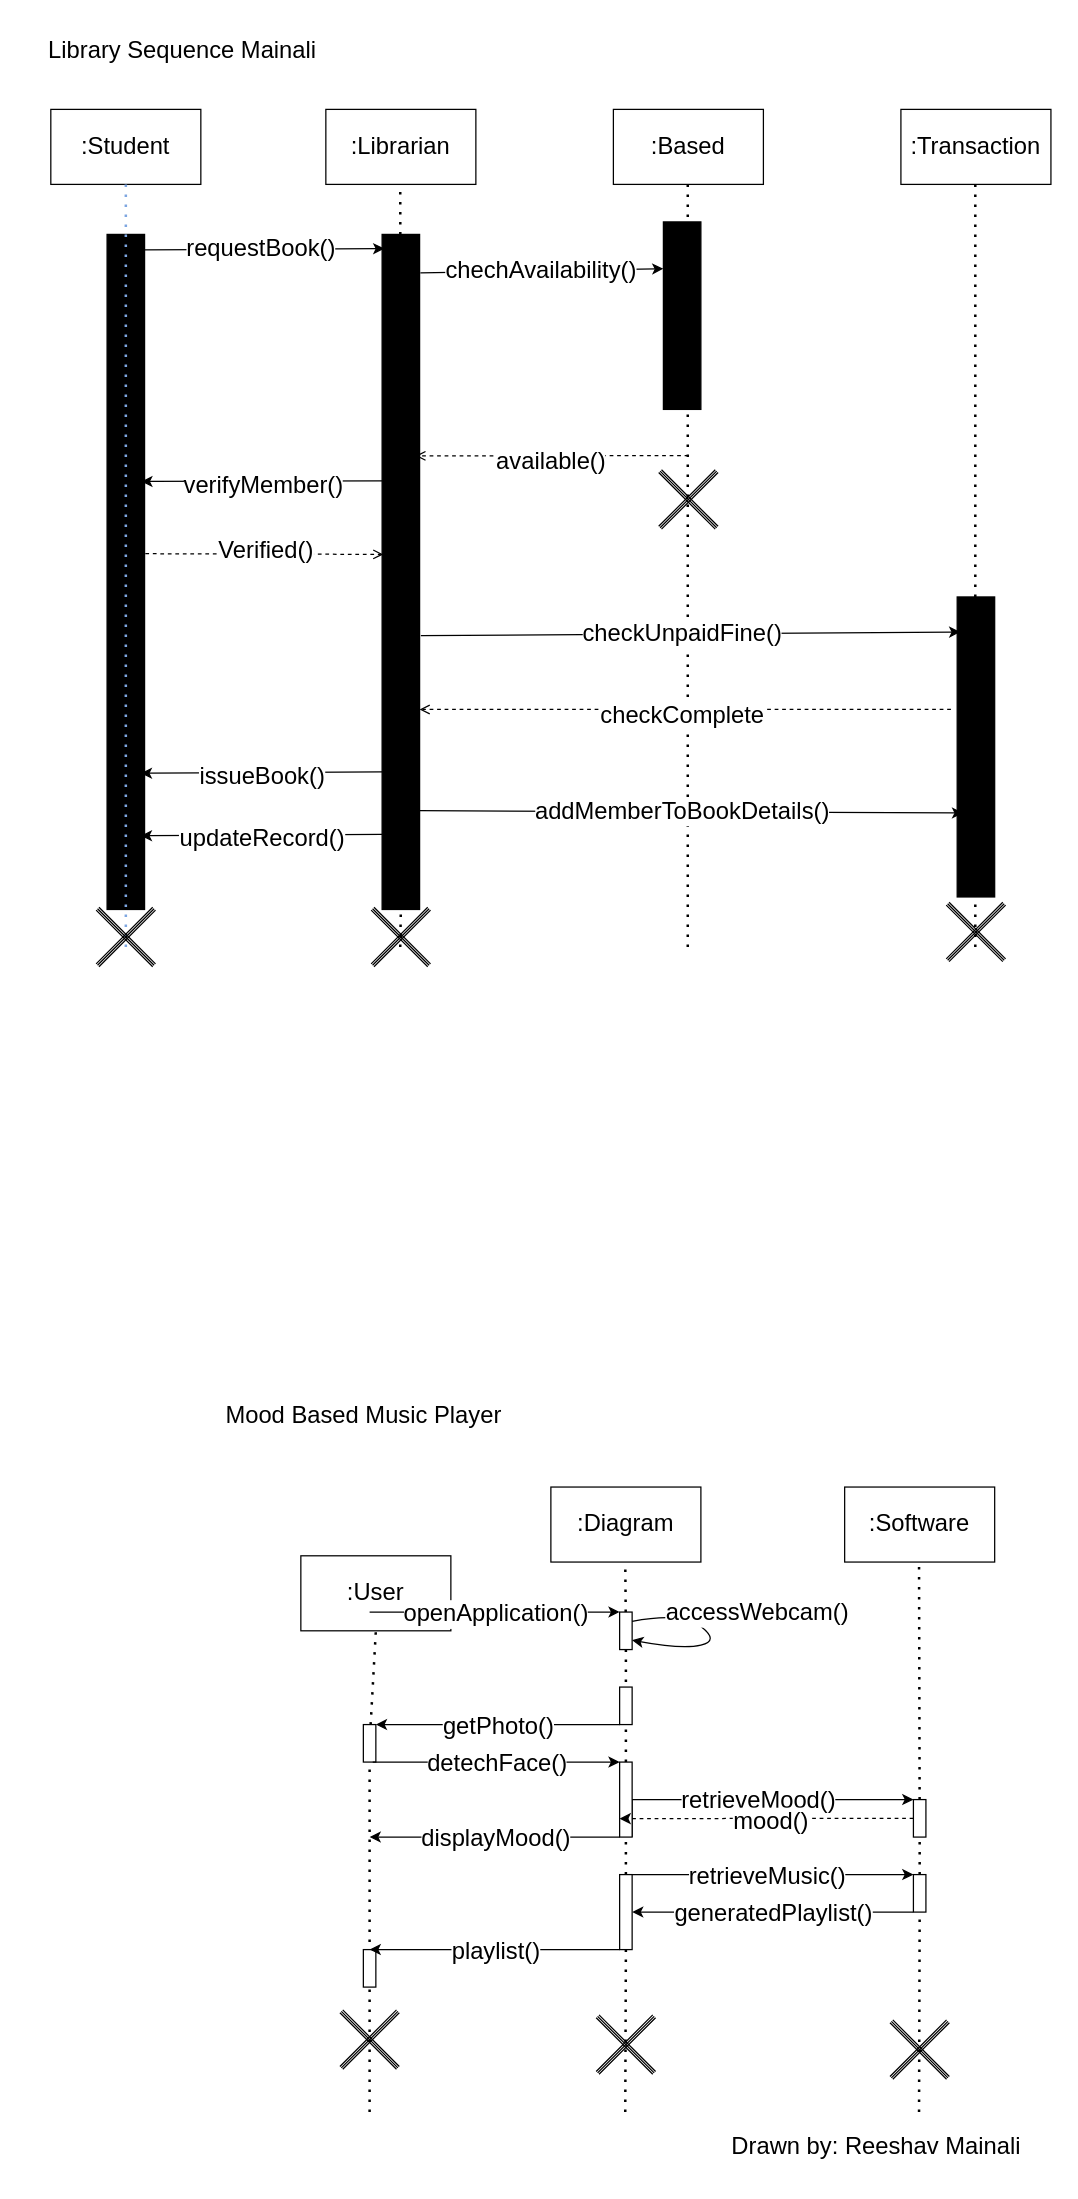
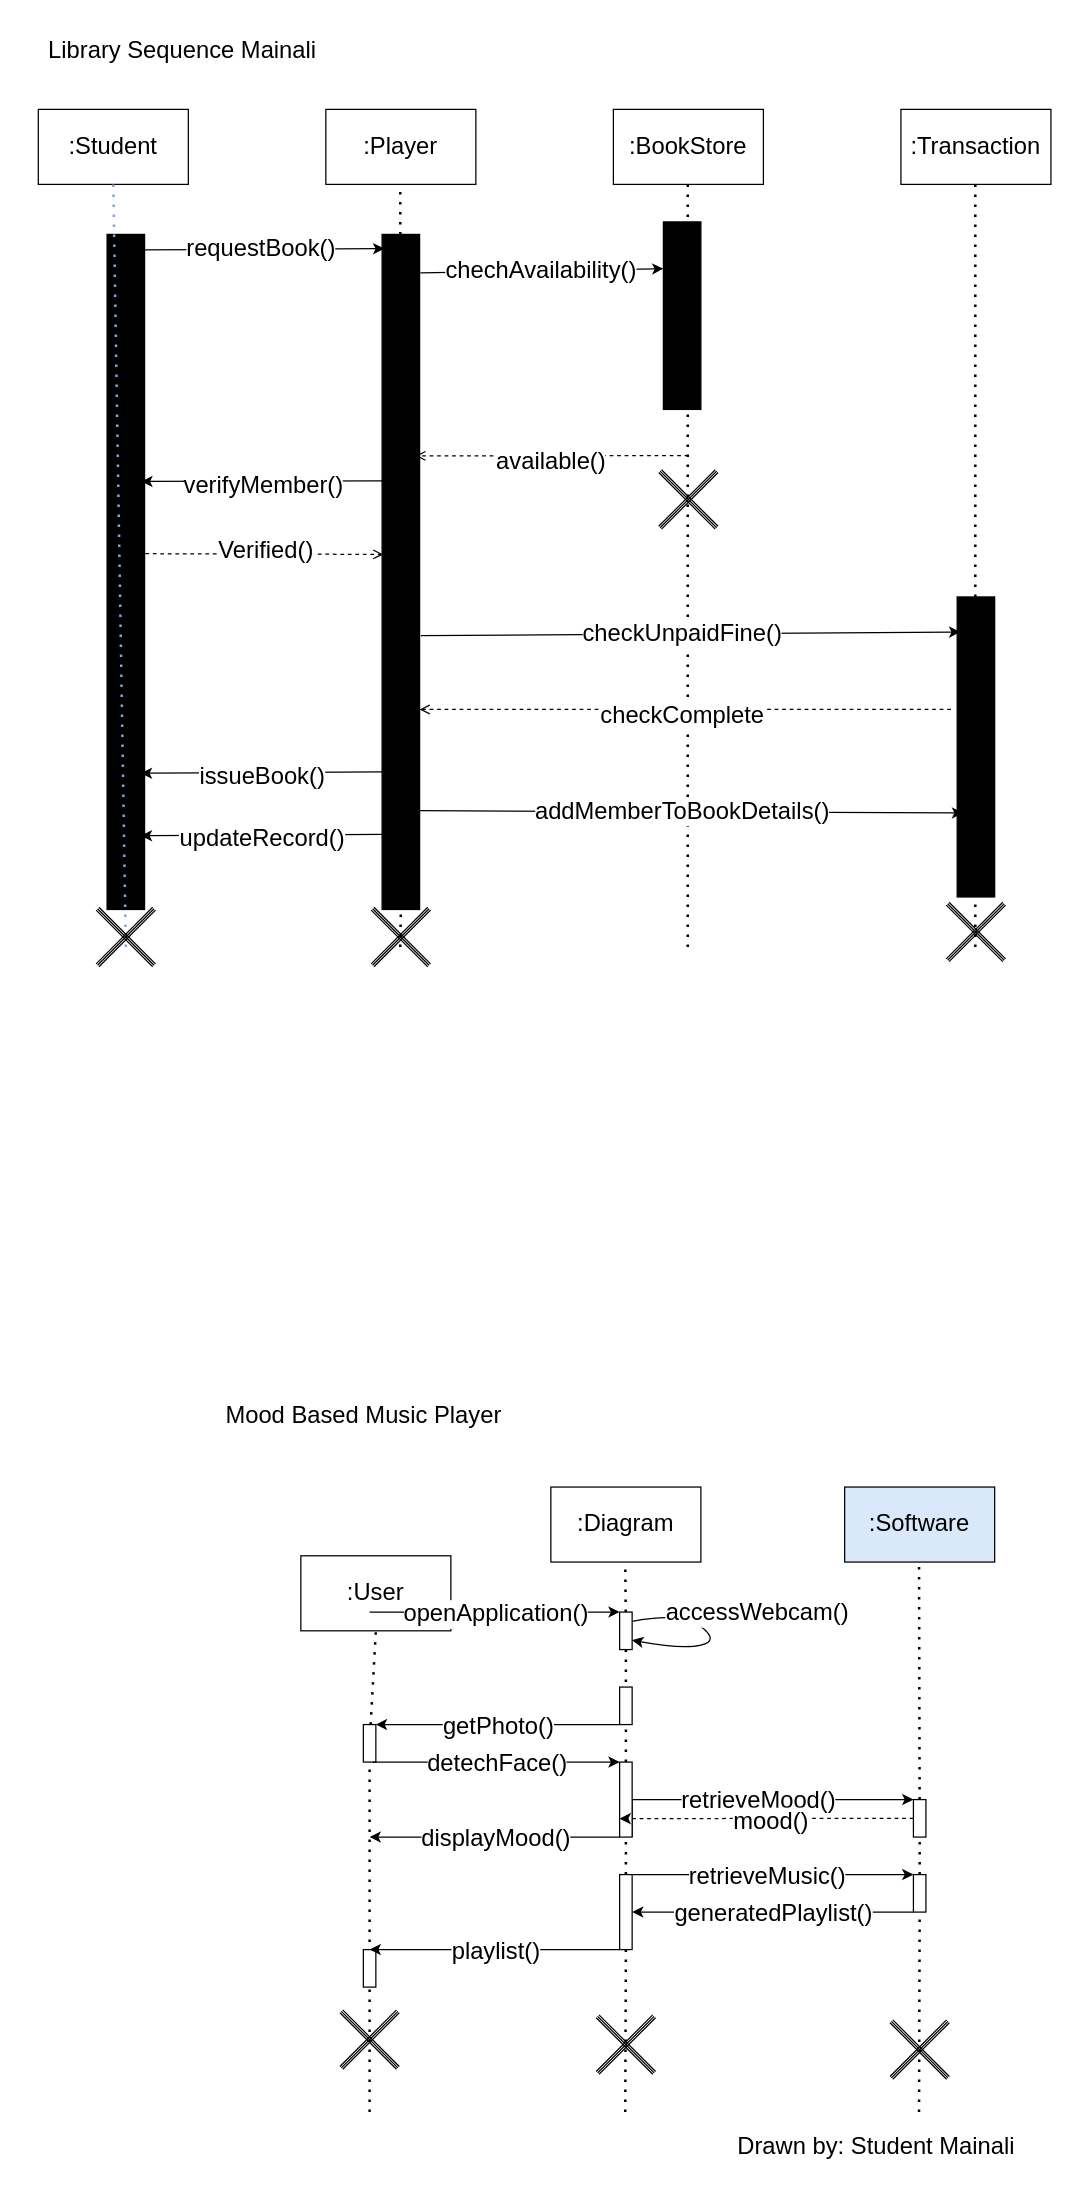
node ":Student": moved (126, 147) -> (113, 147)
node ":Librarian": label ":Librarian" -> ":Player"
node ":Based": label ":Based" -> ":BookStore"
node ":Software": fillcolor #ffffff -> #dae8fc
node "Drawn by: Reeshav Mainali": label "Drawn by: Reeshav Mainali" -> "Drawn by: Student Mainali"
